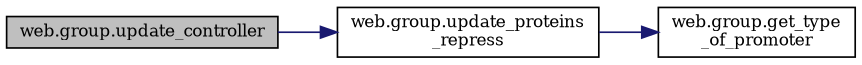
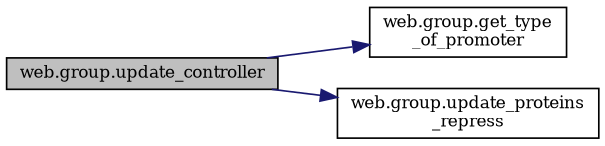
edge "web.group.update_proteins _repress" -> "web.group.get_type _of_promoter": now "web.group.update_controller" -> "web.group.get_type _of_promoter"
